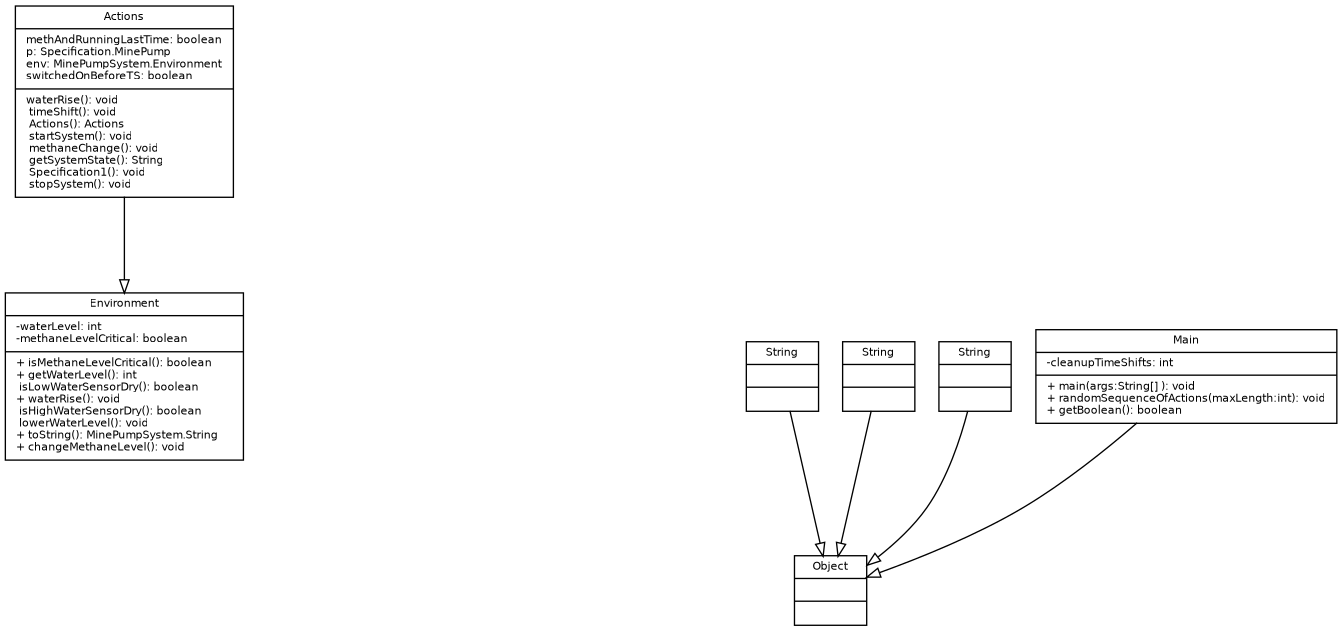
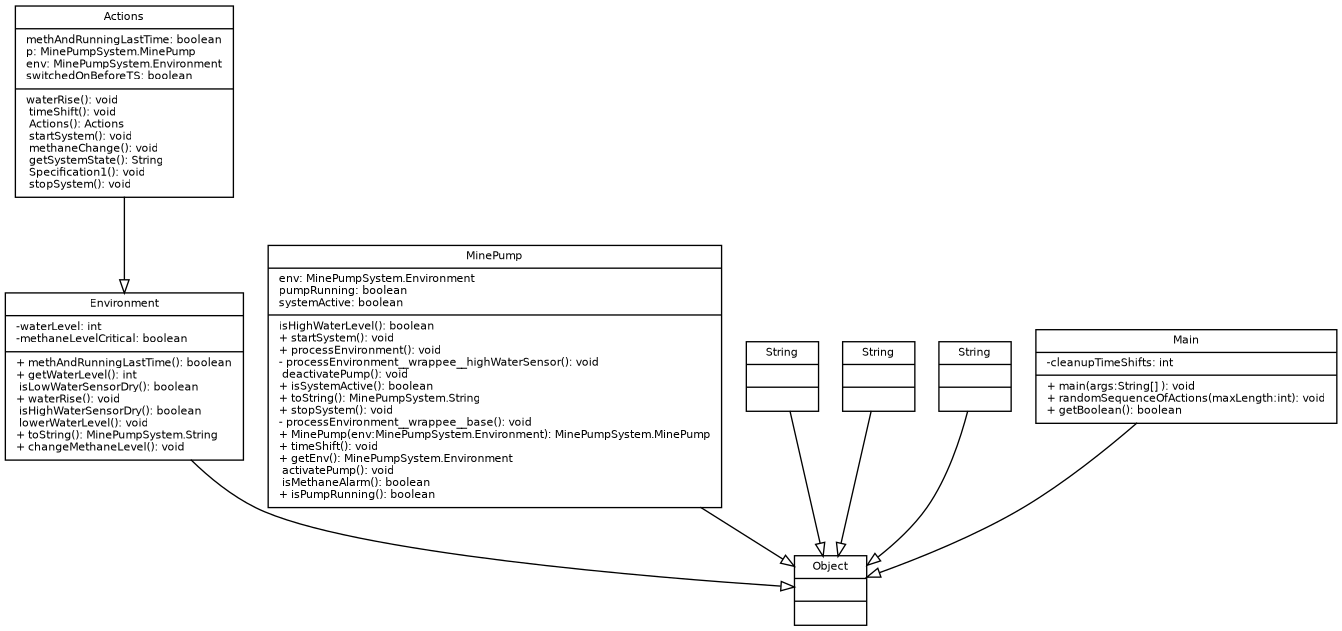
node "Actions": text "p: Specification.MinePump" -> "p: MinePumpSystem.MinePump"
node "Environment": text "+ isMethaneLevelCritical(): boolean" -> "+ methAndRunningLastTime(): boolean"
node "MinePump": added
edge "Environment" -> "Object": added
